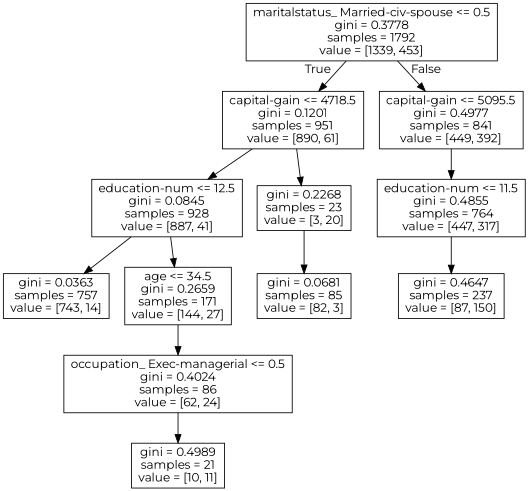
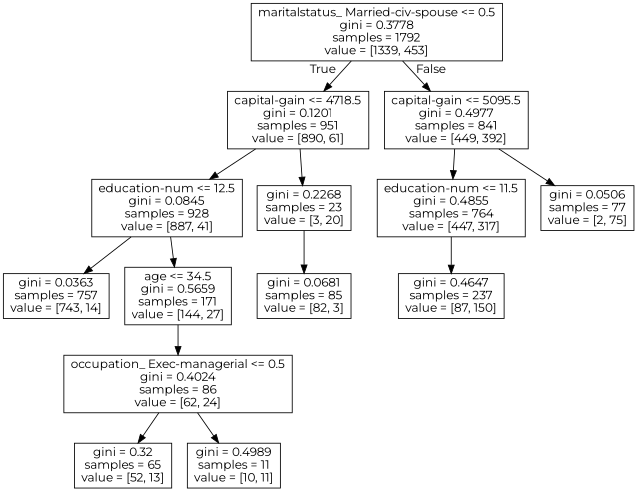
node "gini = 0.0506 samples = 77 value = [2, 75]": added
node "age <= 34.5 gini = 0.2659 samples = 171 value = [144, 27]": label "age <= 34.5 gini = 0.2659 samples = 171 value = [144, 27]" -> "age <= 34.5 gini = 0.5659 samples = 171 value = [144, 27]"
node "gini = 0.32 samples = 65 value = [52, 13]": added
node "gini = 0.4989 samples = 21 value = [10, 11]": label "gini = 0.4989 samples = 21 value = [10, 11]" -> "gini = 0.4989 samples = 11 value = [10, 11]"
